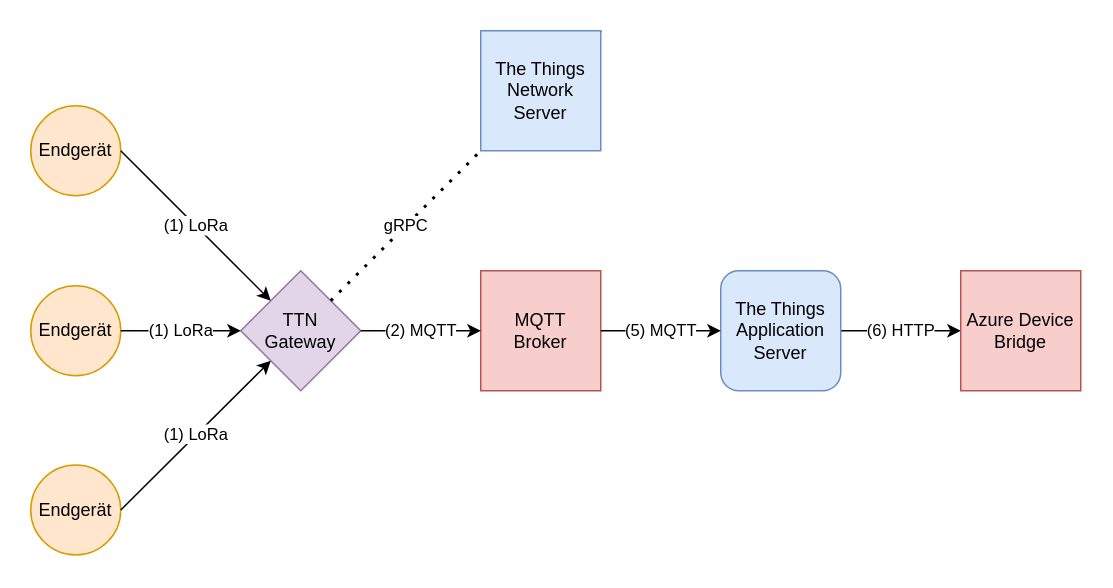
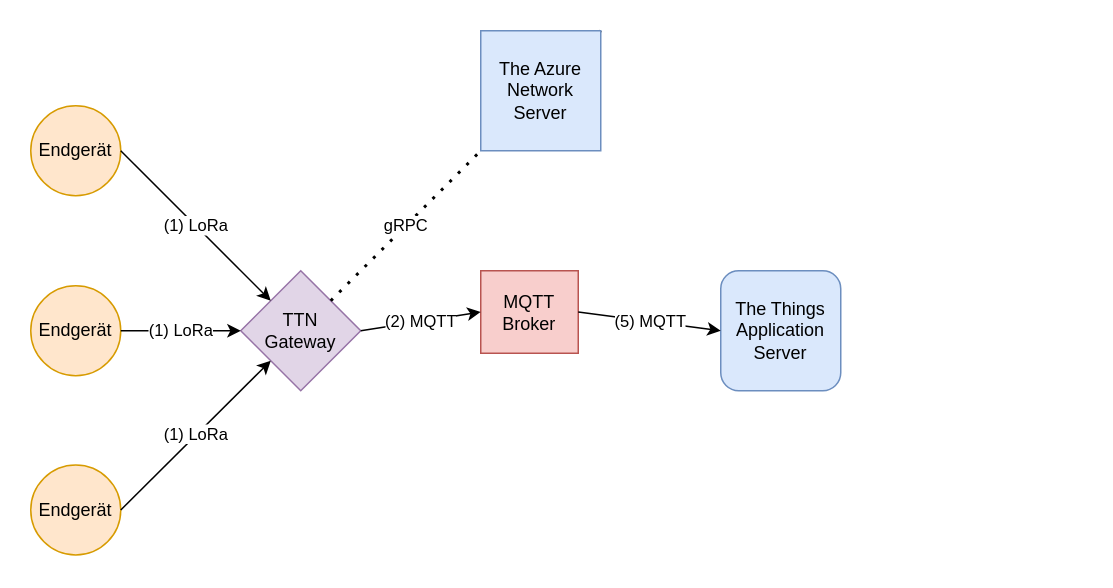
node "The Things Network Server": label "The Things Network Server" -> "The Azure Network Server"
node "MQTT Broker": size 120x120 -> 98x83
edge "The Things Application Server" -> "Azure Device Bridge": removed, label "(6) HTTP"
node "Azure Device Bridge": removed
